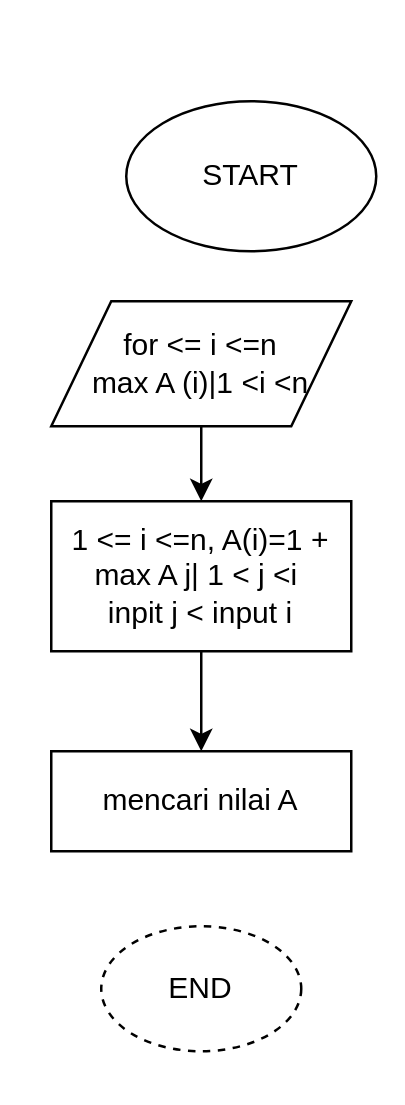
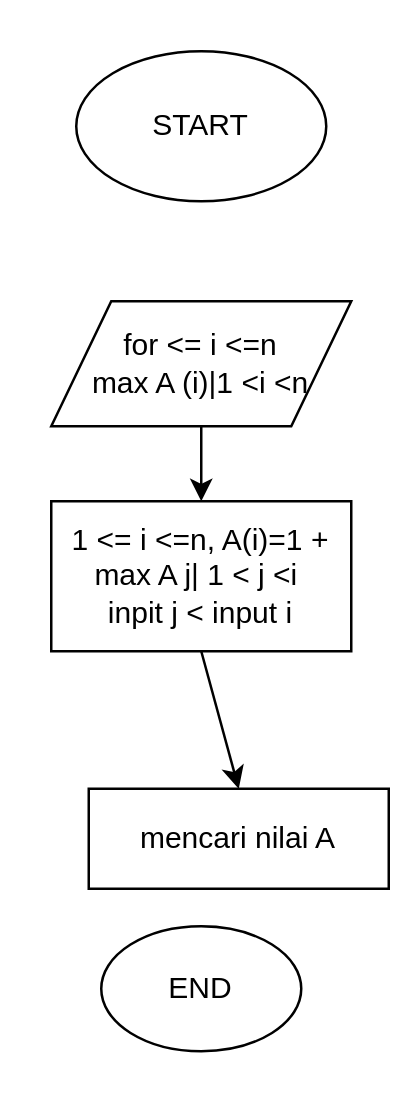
node "START": moved (251, 176) -> (201, 126)
node "mencari nilai A": moved (201, 801) -> (239, 839)
node "END": style dashed -> solid
